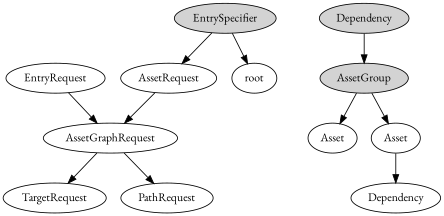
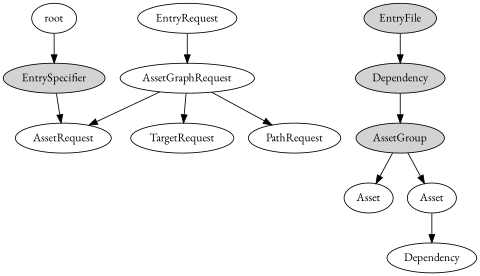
node "EntryFile": added
edge "EntrySpecifier" -> "root": reversed
edge "AssetRequest" -> "AssetGraphRequest": reversed
